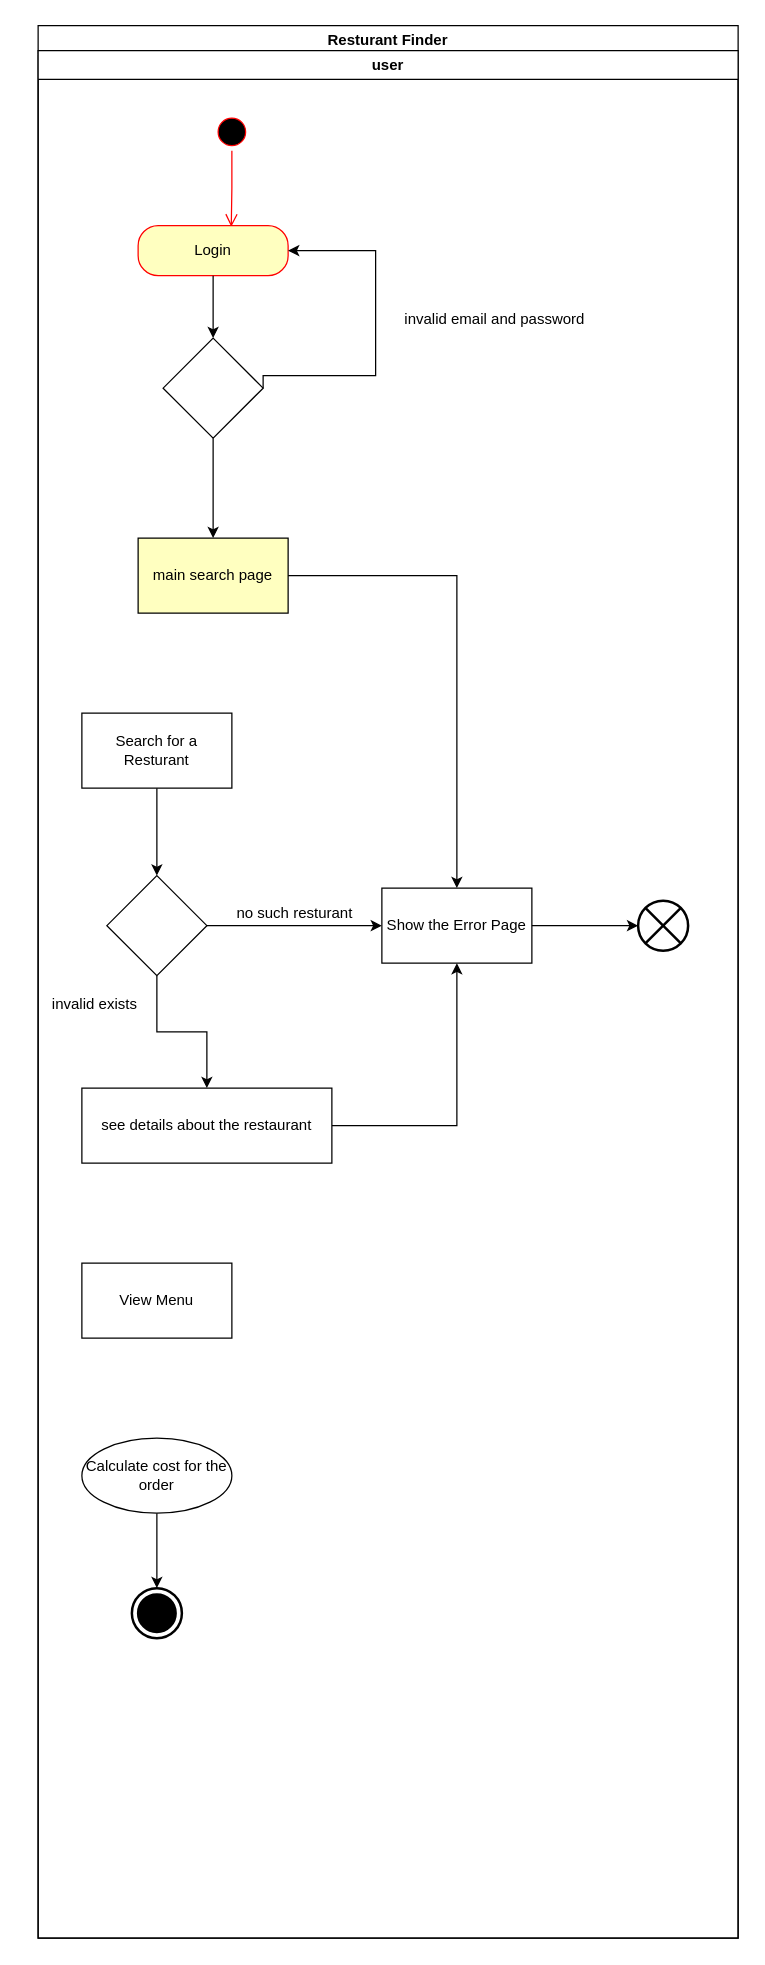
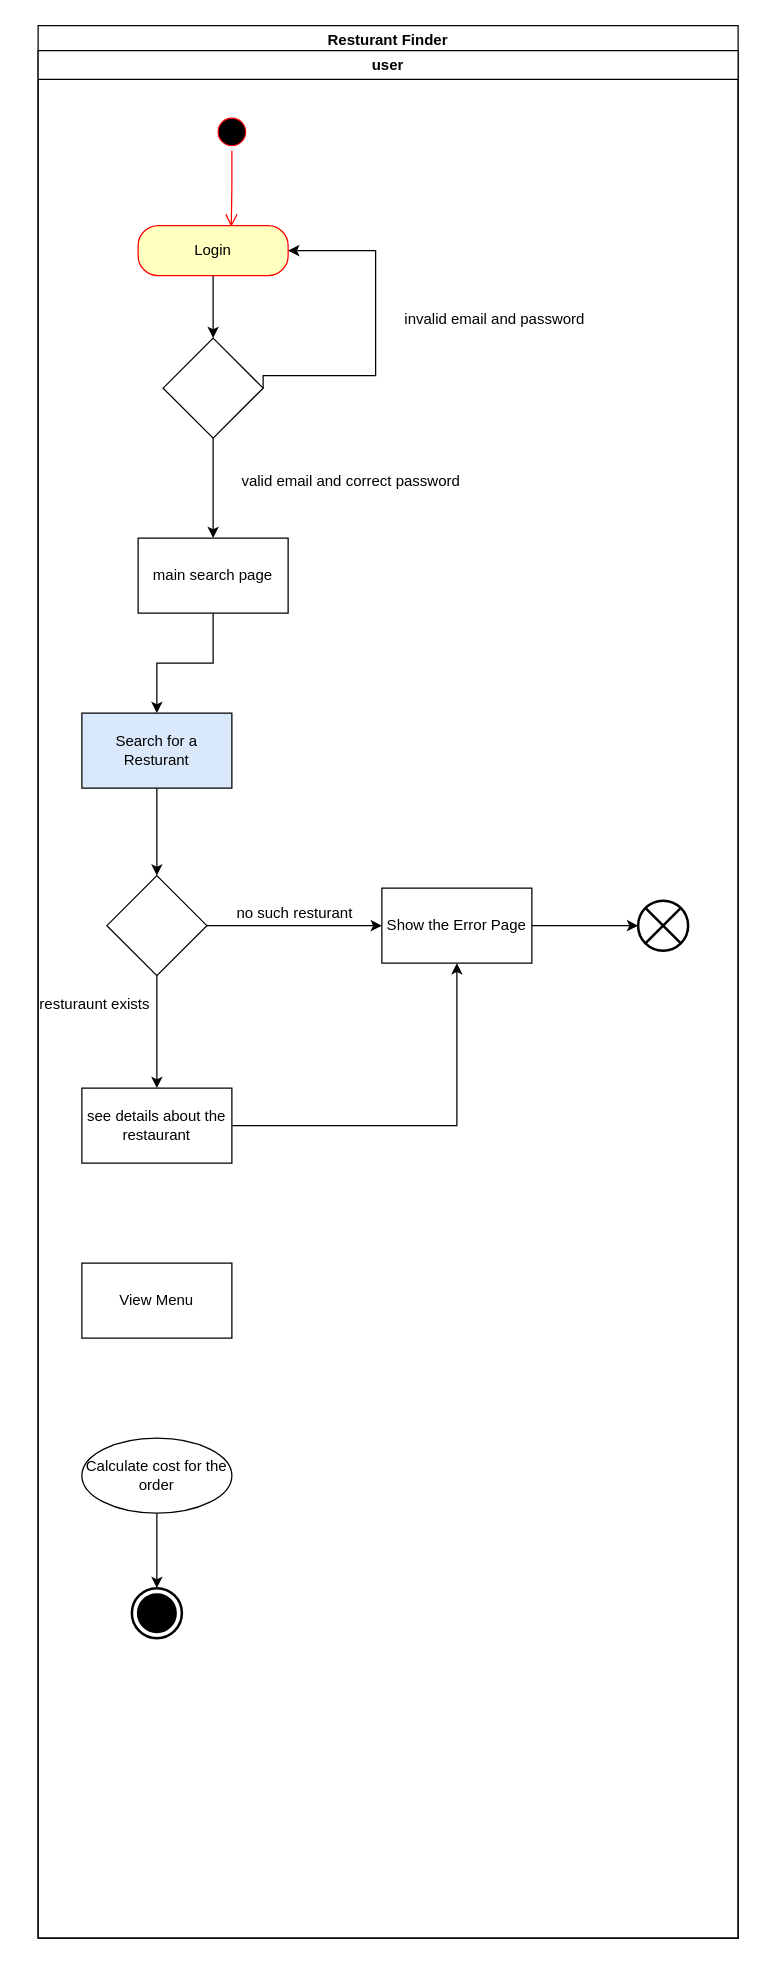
node "valid email and correct password": added
node "main search page": fillcolor #ffffc0 -> #ffffff
edge "main search page" -> "Show the Error Page": now "main search page" -> "Search for a Resturant"
node "Search for a Resturant": fillcolor #ffffff -> #dae8fc
node "invalid exists": label "invalid exists" -> "resturaunt exists"
node "see details about the restaurant": size 250x75 -> 150x75
